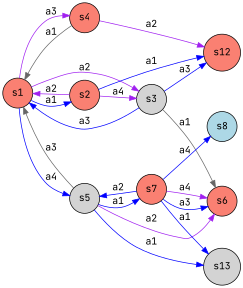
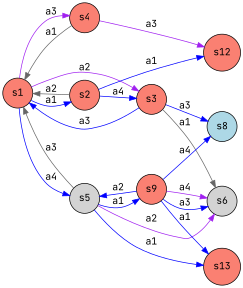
edge "s4" -> "s12": label "a2" -> "a3"
edge "s3" -> "s12": now "s3" -> "s8"
edge "s2" -> "s1": color purple -> gray40
edge "s2" -> "s3": color purple -> blue
node "s3": fillcolor lightgrey -> salmon
node "s7": label "s7" -> "s9"
node "s6": fillcolor salmon -> lightgrey
node "s13": fillcolor lightgrey -> salmon
